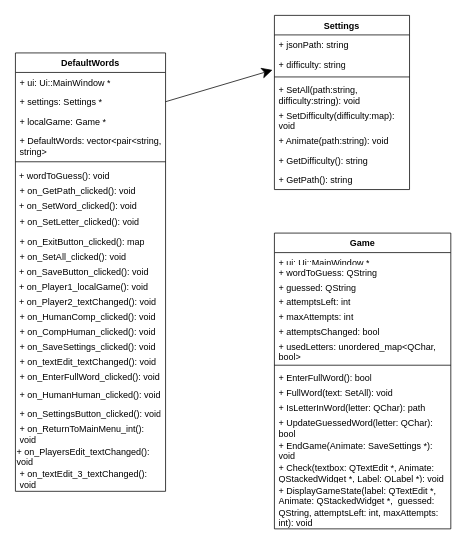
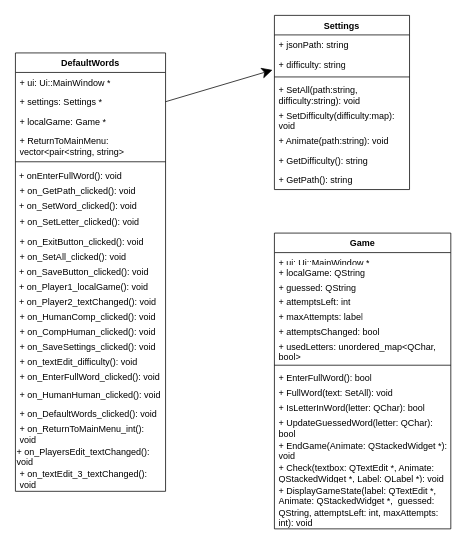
node "+ DefaultWords: vector<pair<string, string>": label "+ DefaultWords: vector<pair<string, string>" -> "+ ReturnToMainMenu: vector<pair<string, string>"
node "+ wordToGuess(): void": label "+ wordToGuess(): void" -> "+ onEnterFullWord(): void"
node "+ on_ExitButton_clicked(): map": label "+ on_ExitButton_clicked(): map" -> "+ on_ExitButton_clicked(): void"
node "+ wordToGuess: QString": label "+ wordToGuess: QString" -> "+ localGame: QString"
node "+ maxAttempts: int": label "+ maxAttempts: int" -> "+ maxAttempts: label"
node "+ on_textEdit_textChanged(): void": label "+ on_textEdit_textChanged(): void" -> "+ on_textEdit_difficulty(): void"
node "+ IsLetterInWord(letter: QChar): path": label "+ IsLetterInWord(letter: QChar): path" -> "+ IsLetterInWord(letter: QChar): bool"
node "+ on_SettingsButton_clicked(): void": label "+ on_SettingsButton_clicked(): void" -> "+ on_DefaultWords_clicked(): void"
node "+ EndGame(Animate: SaveSettings *): void": label "+ EndGame(Animate: SaveSettings *): void" -> "+ EndGame(Animate: QStackedWidget *): void"
